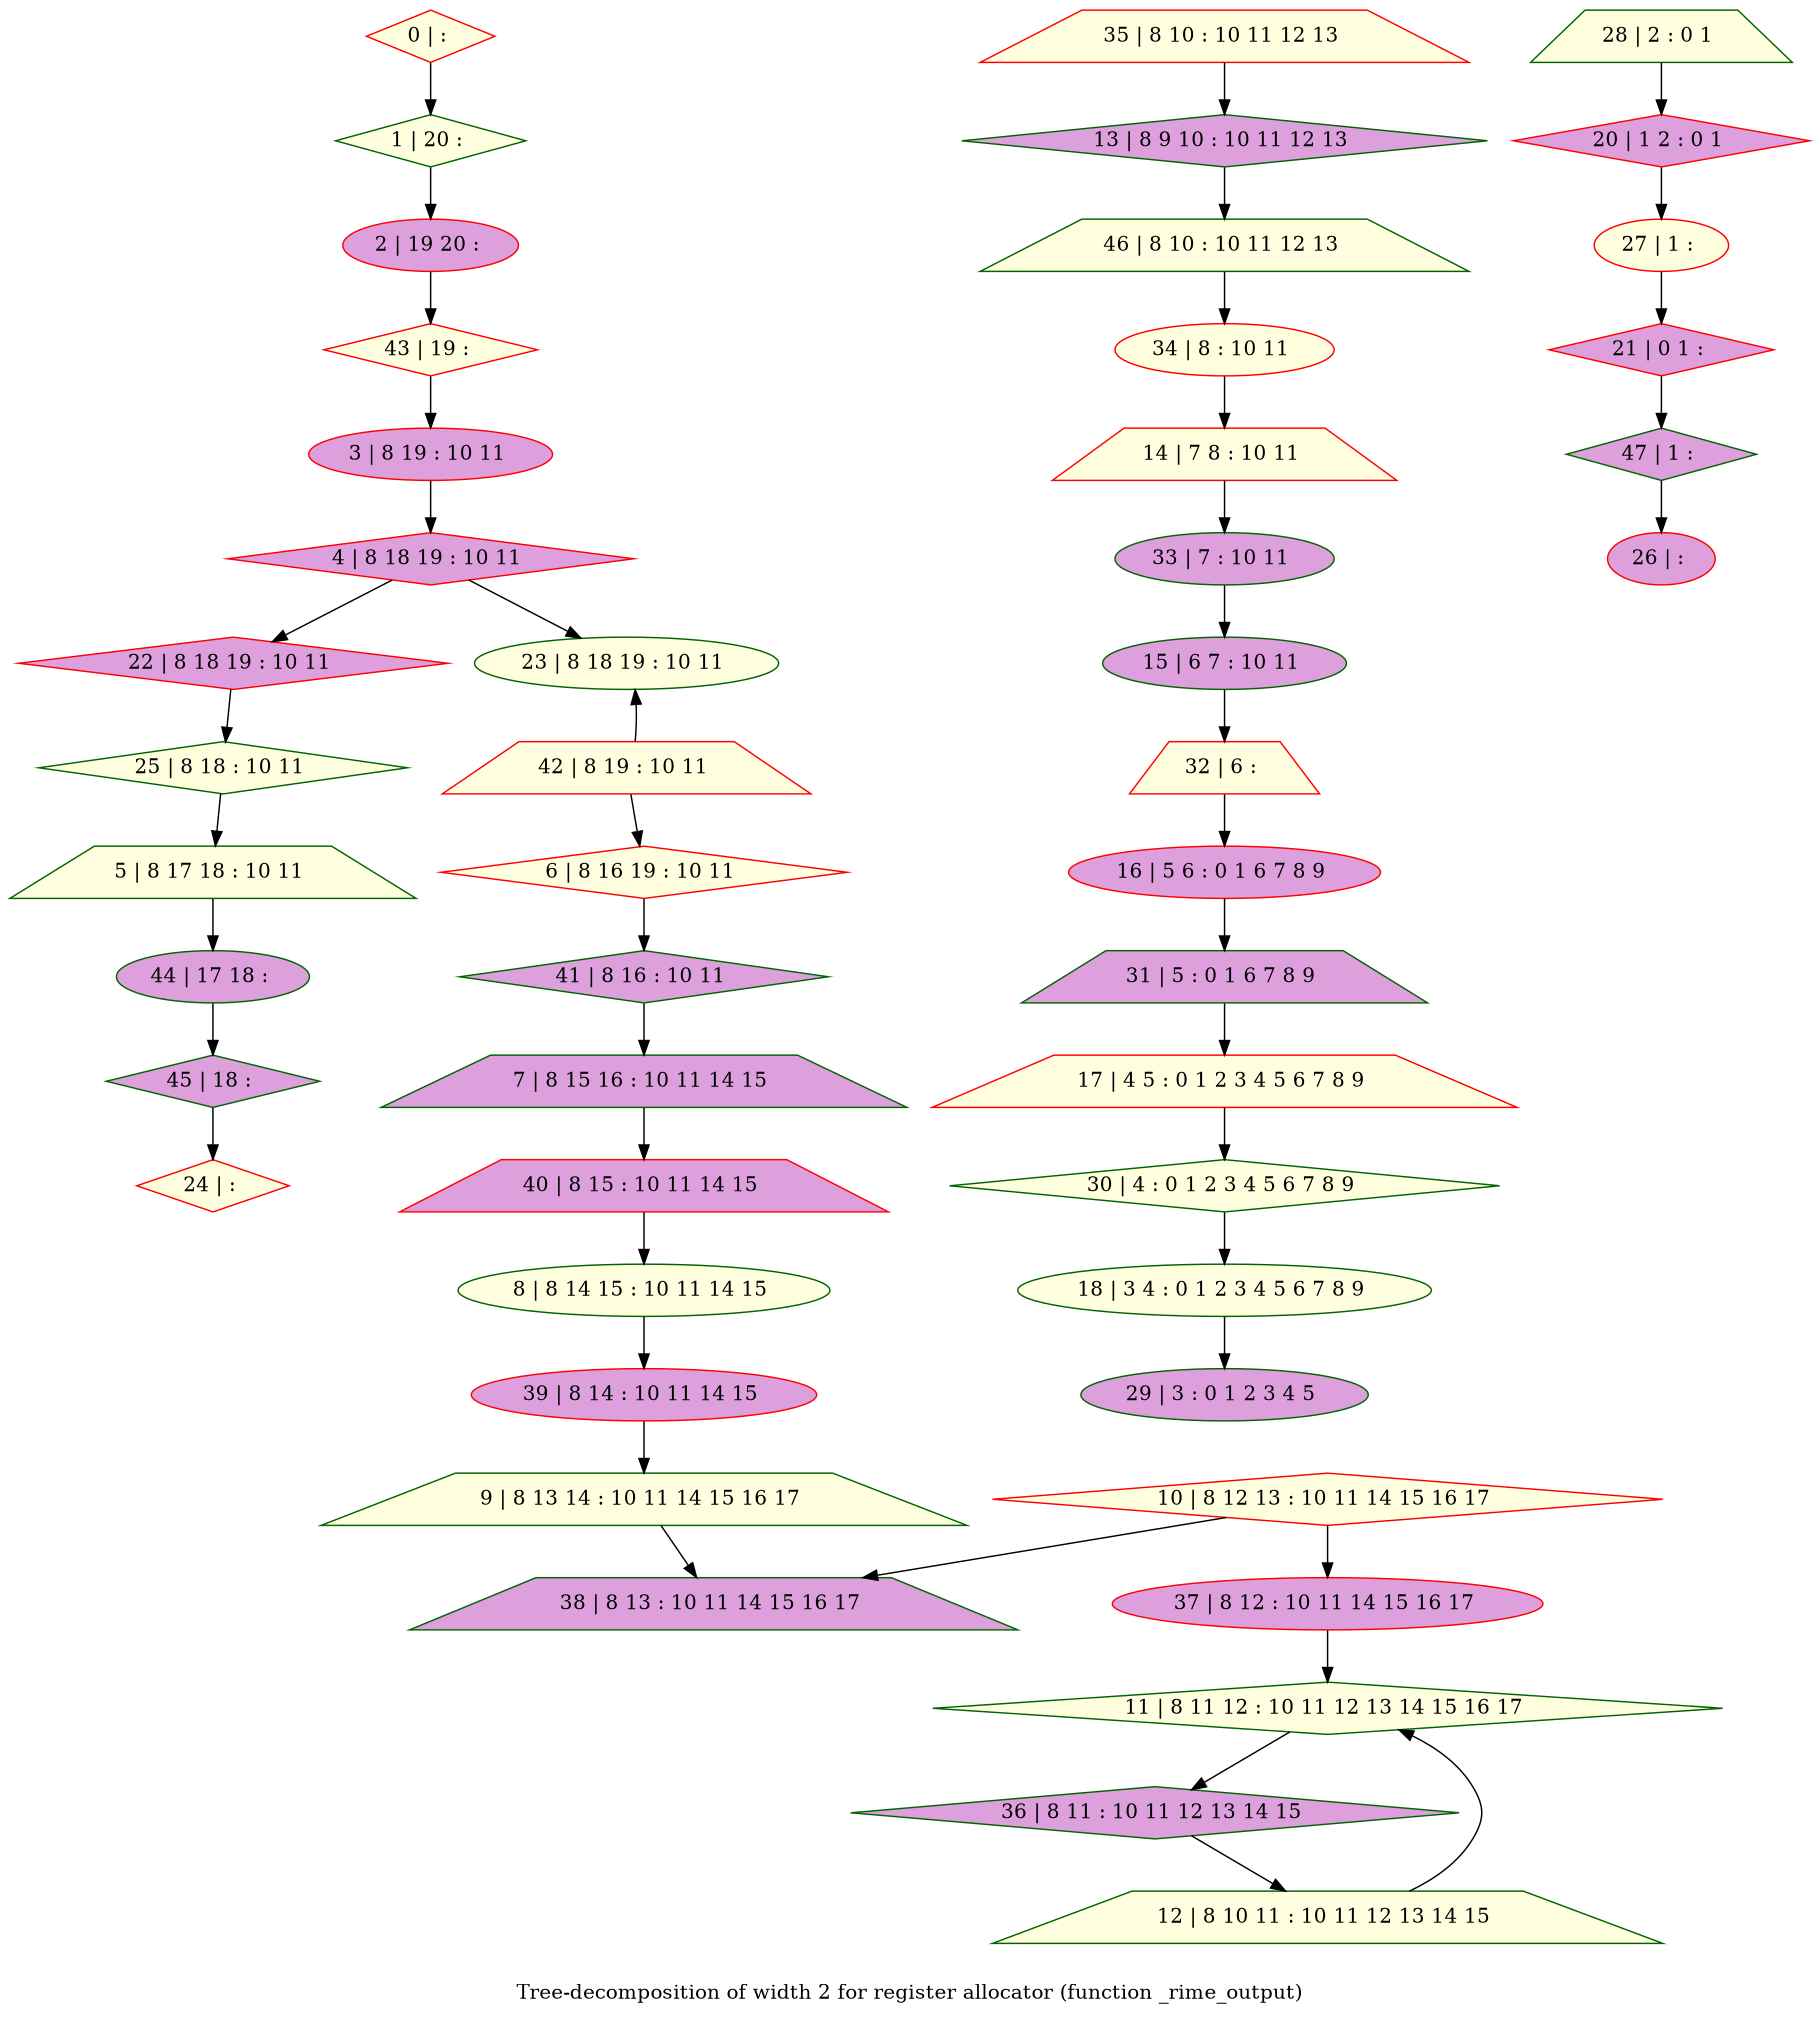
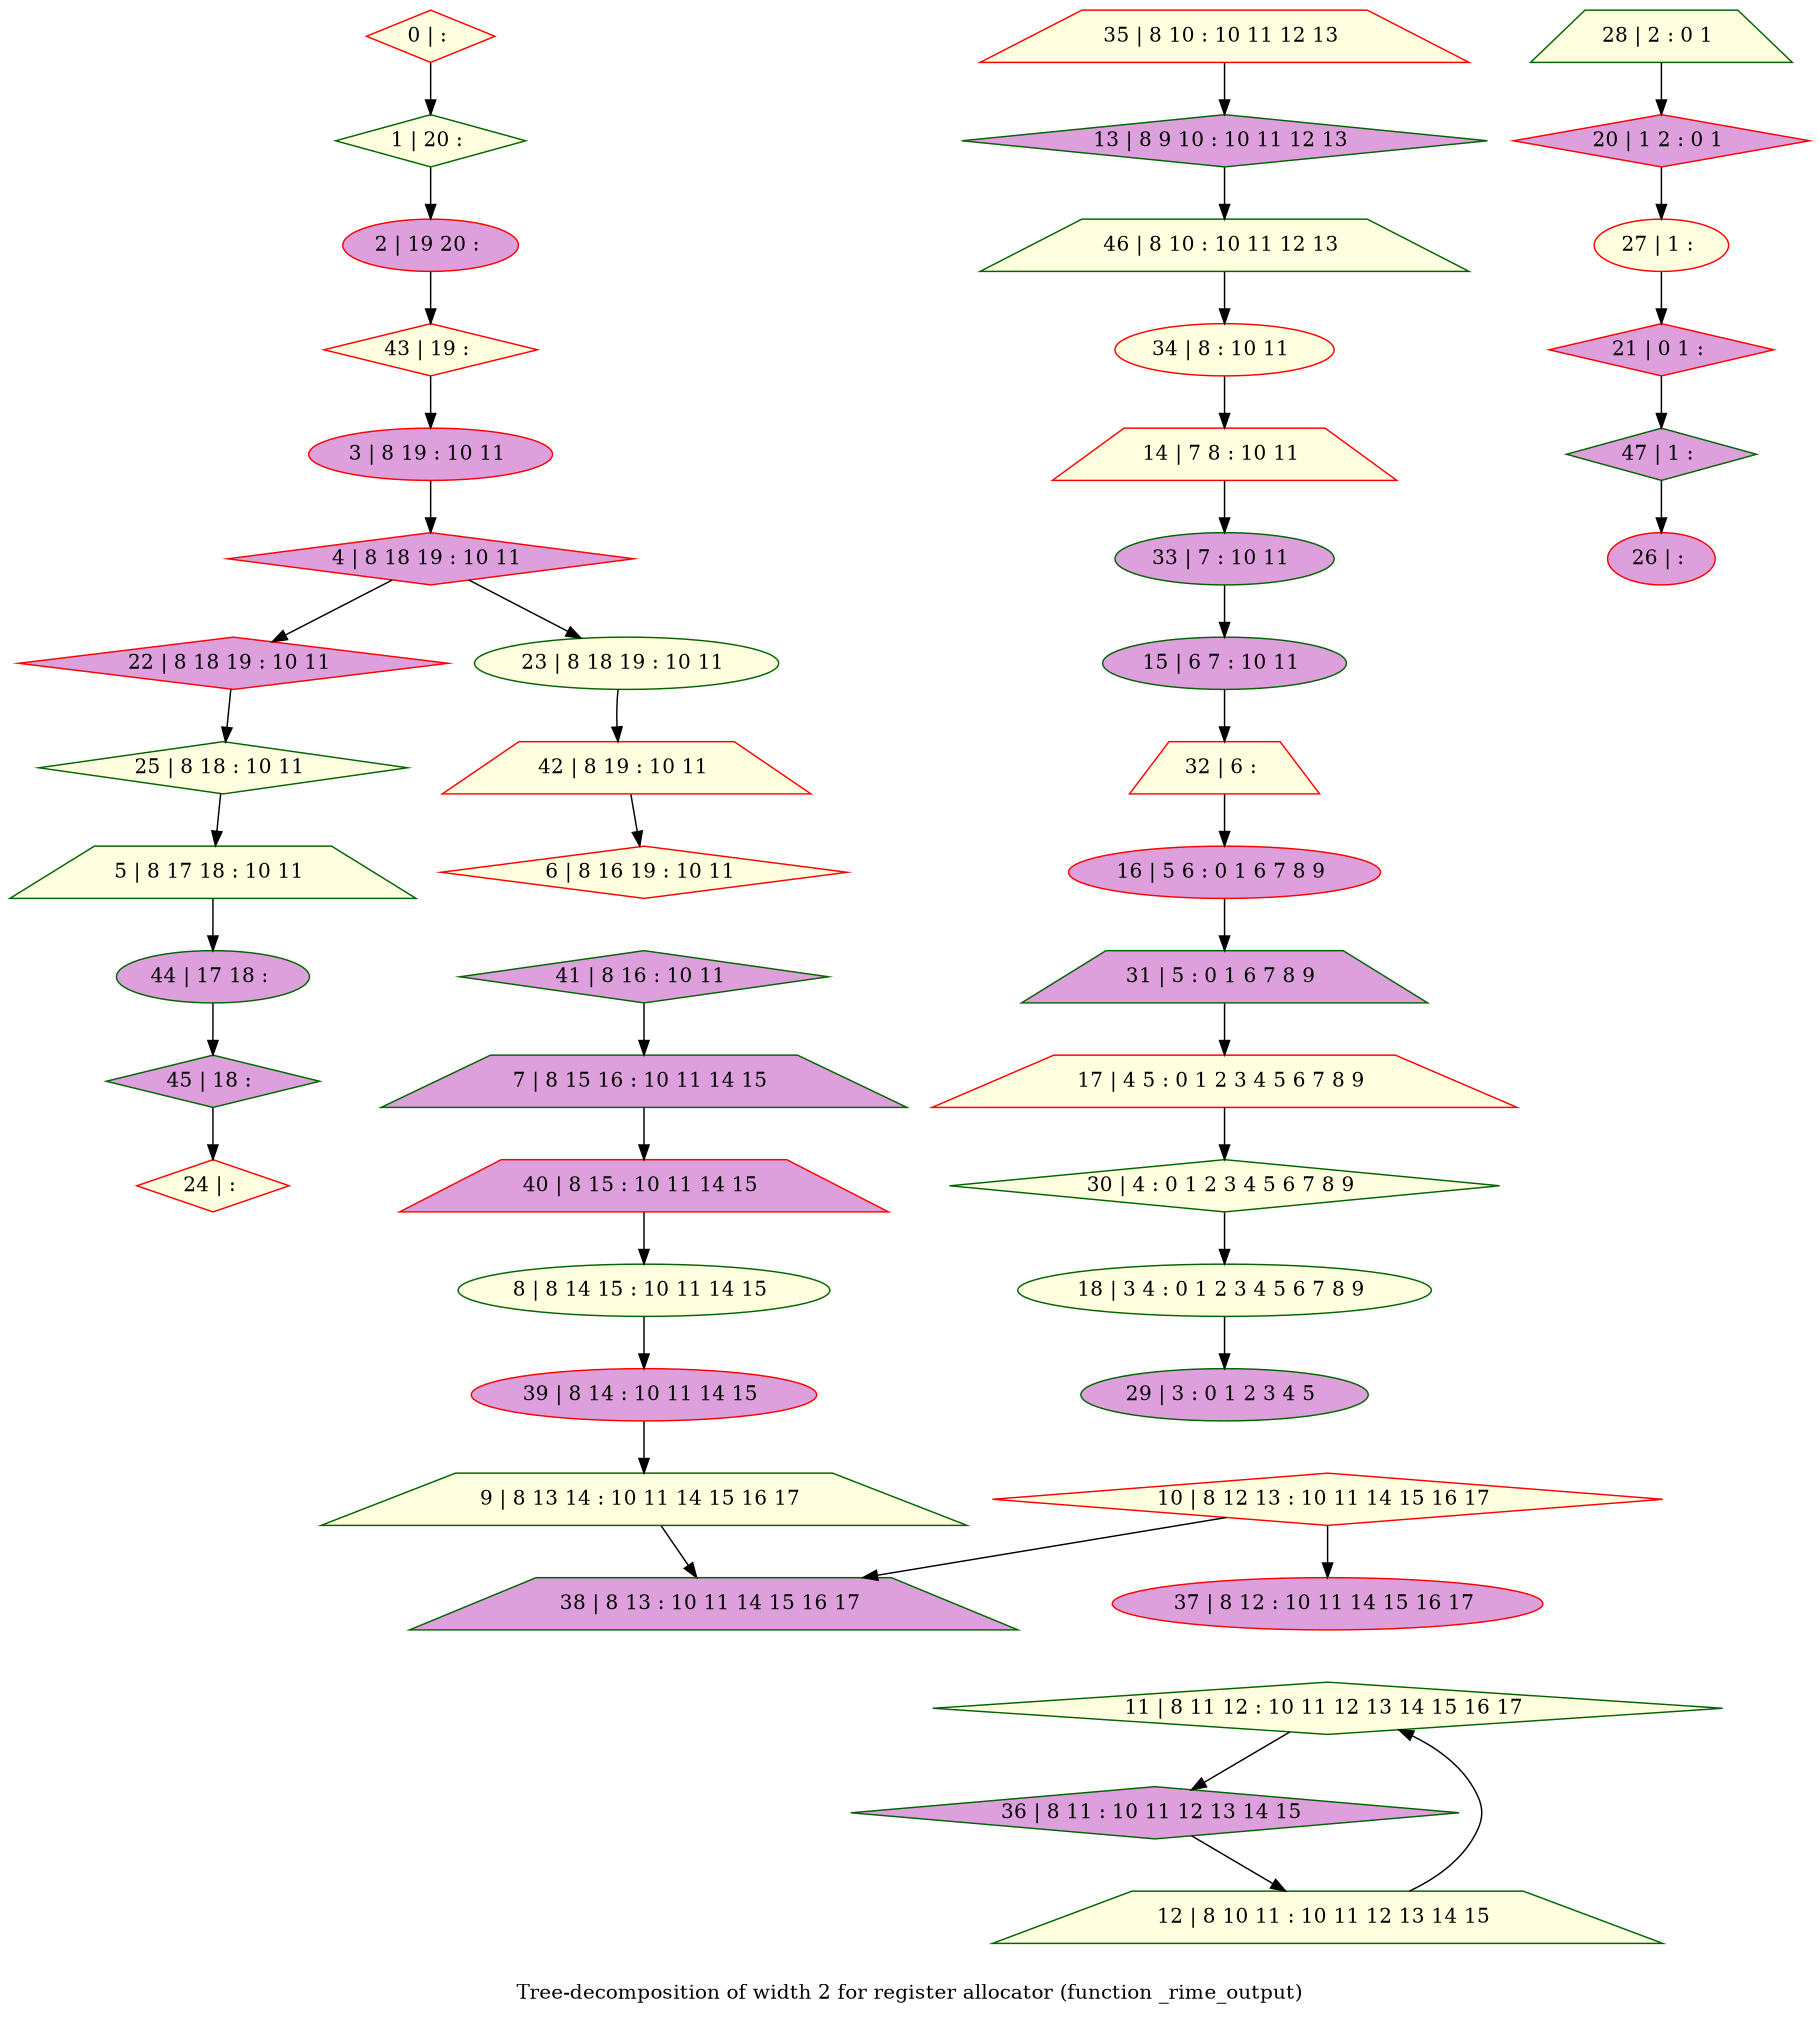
edge "42 | 8 19 : 10 11" -> "23 | 8 18 19 : 10 11": reversed
edge "6 | 8 16 19 : 10 11" -> "41 | 8 16 : 10 11": removed
edge "37 | 8 12 : 10 11 14 15 16 17" -> "11 | 8 11 12 : 10 11 12 13 14 15 16 17": removed
